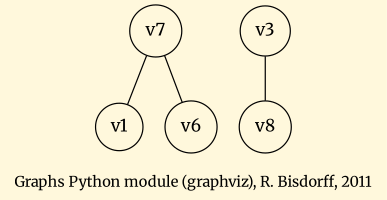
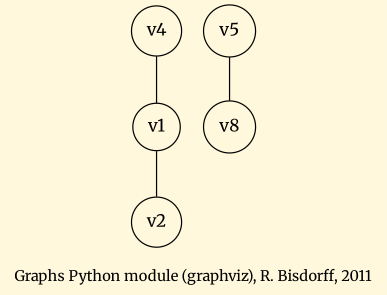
node "v7": label "v7" -> "v4"
node "v3": label "v3" -> "v5"
node "v6": removed
node "v2": added
